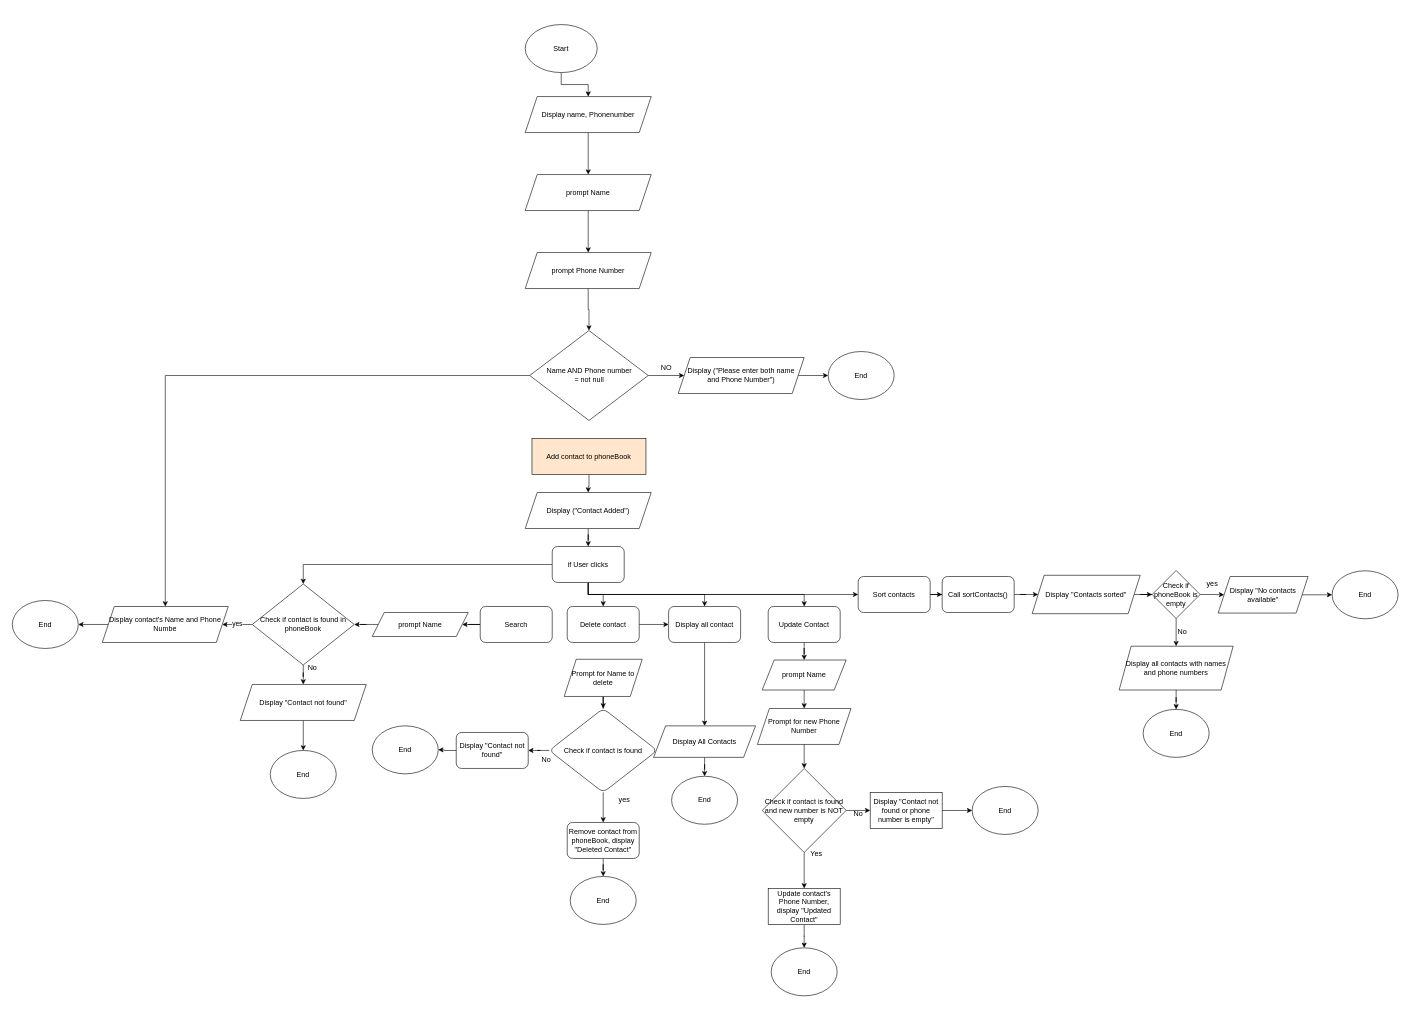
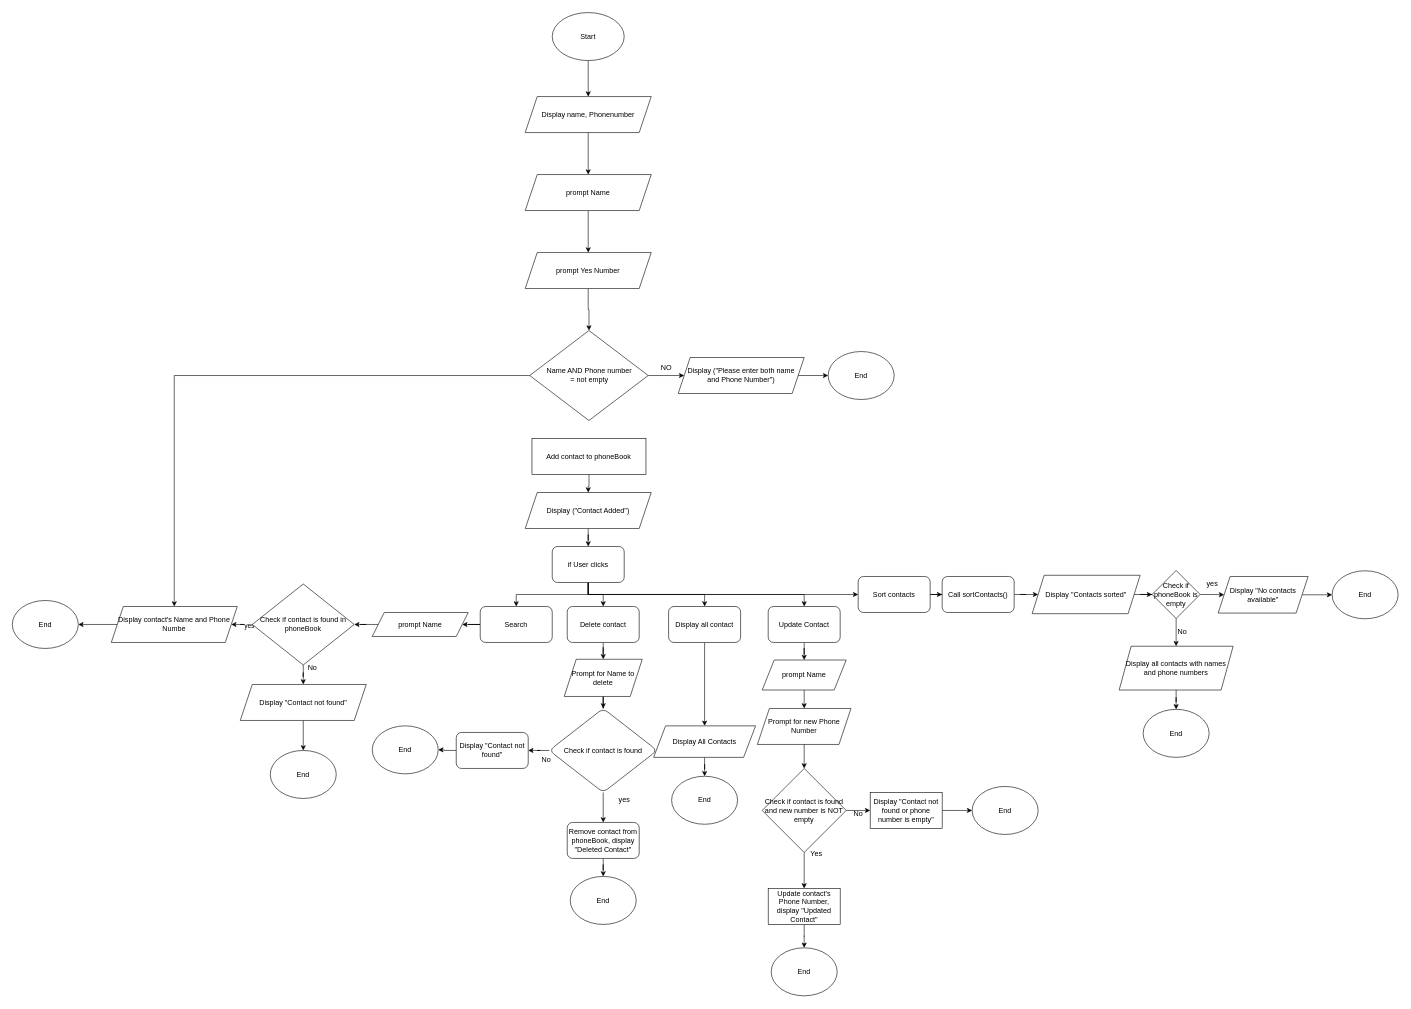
node "Start": moved (561, 48) -> (588, 36)
node "prompt Phone Number": label "prompt Phone Number" -> "prompt Yes Number"
node "Name AND Phone number = not null": label "Name AND Phone number = not null" -> "Name AND Phone number = not empty"
node "Add contact to phoneBook": fillcolor #ffe6cc -> #ffffff
edge "if User clicks" -> "Check if contact is found in phoneBook": now "if User clicks" -> "Search"
node "Display contact's Name and Phone Numbe": moved (165, 624) -> (174, 624)
edge "Delete contact" -> "Display all contact": now "Delete contact" -> "Prompt for Name to delete"
